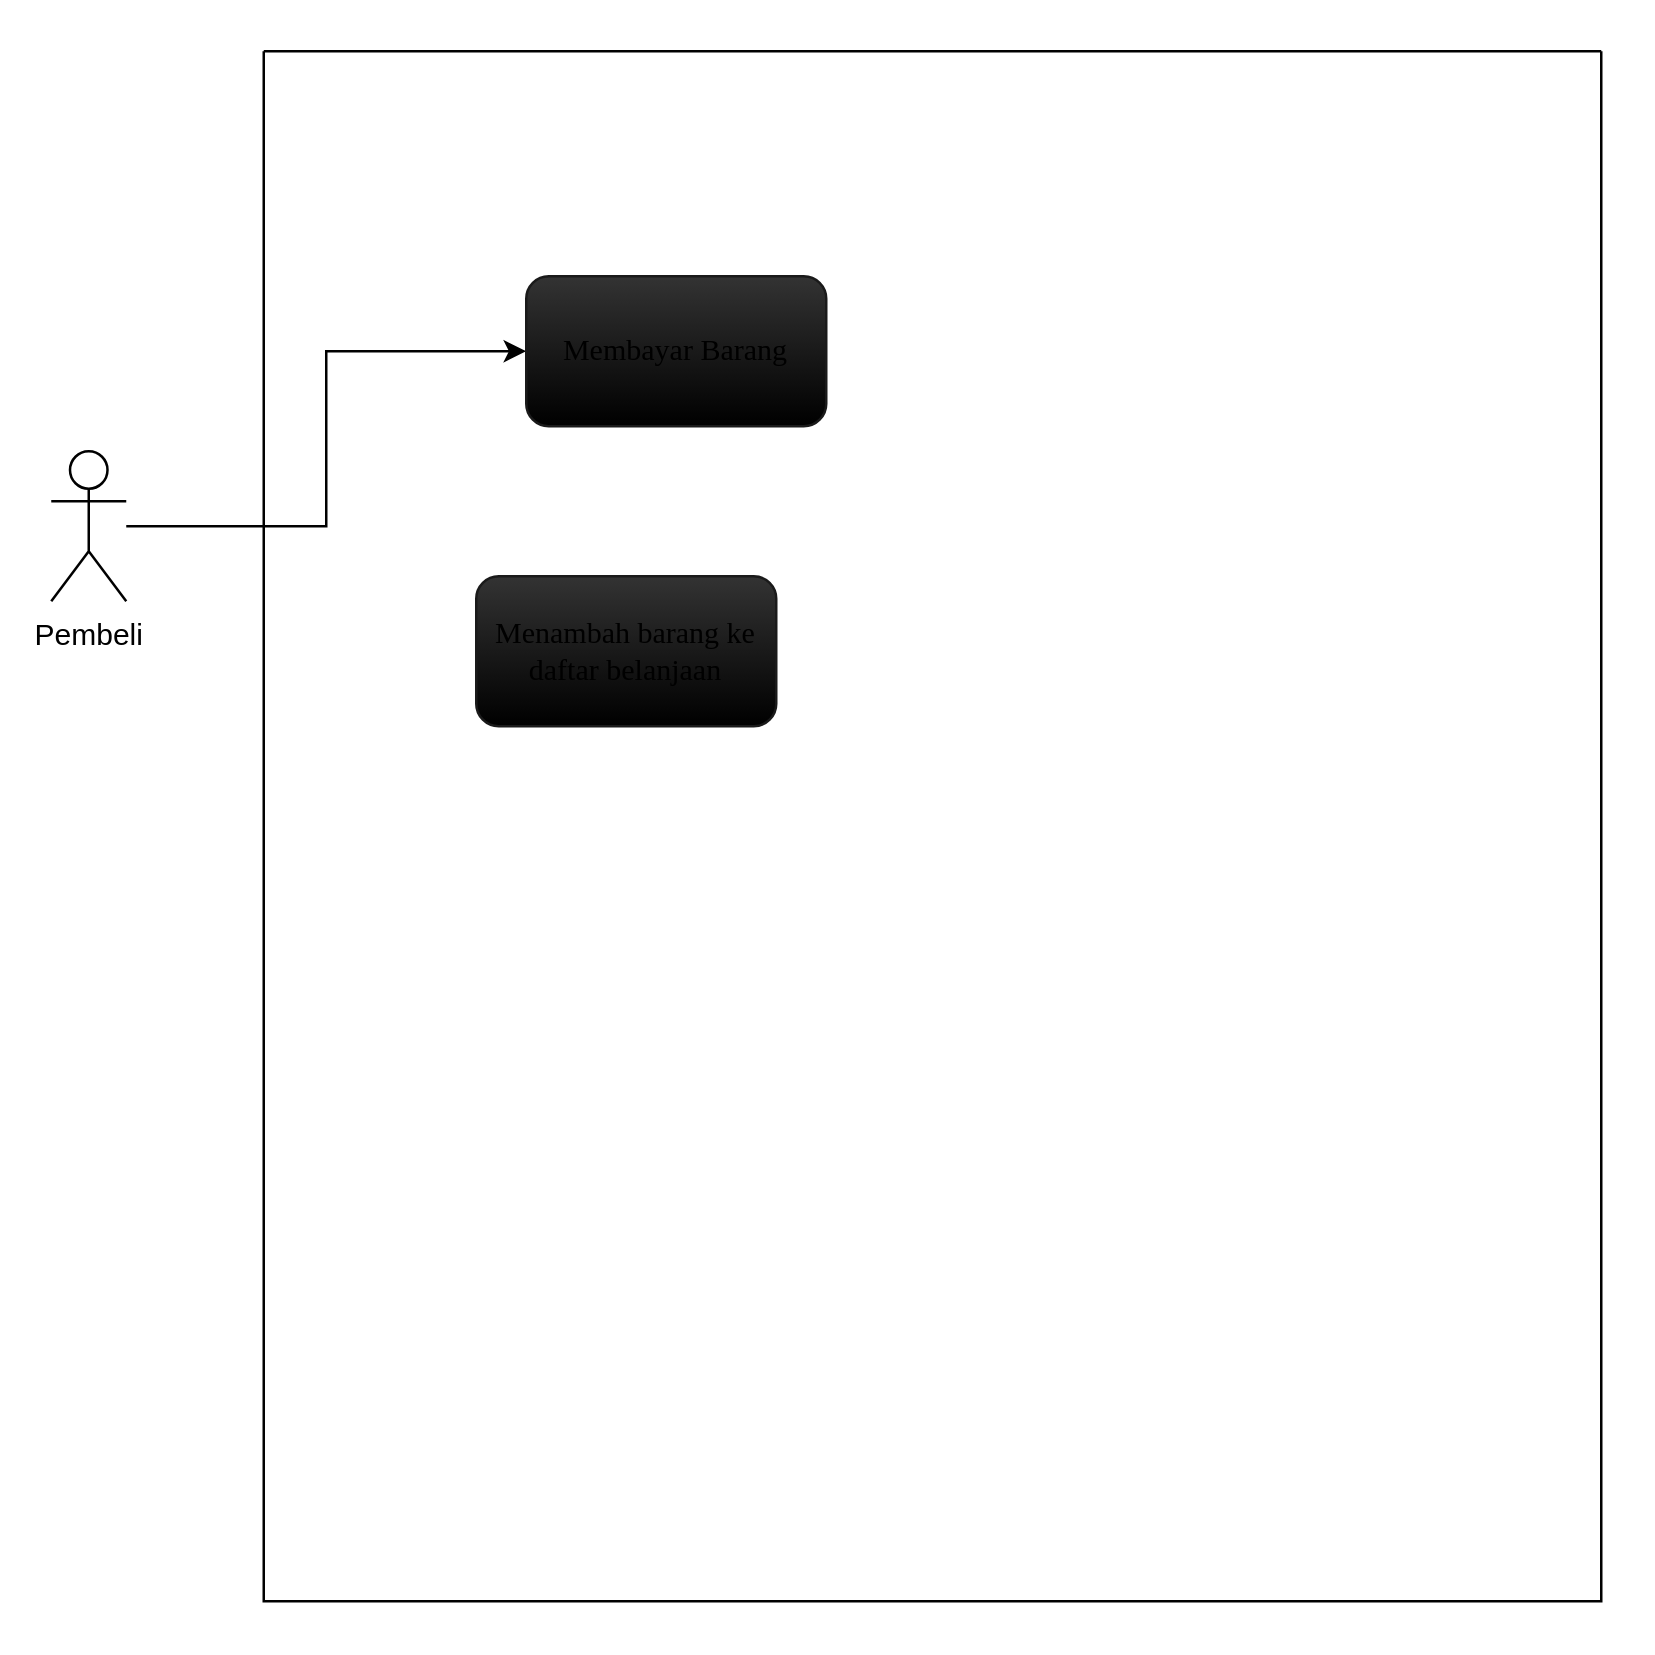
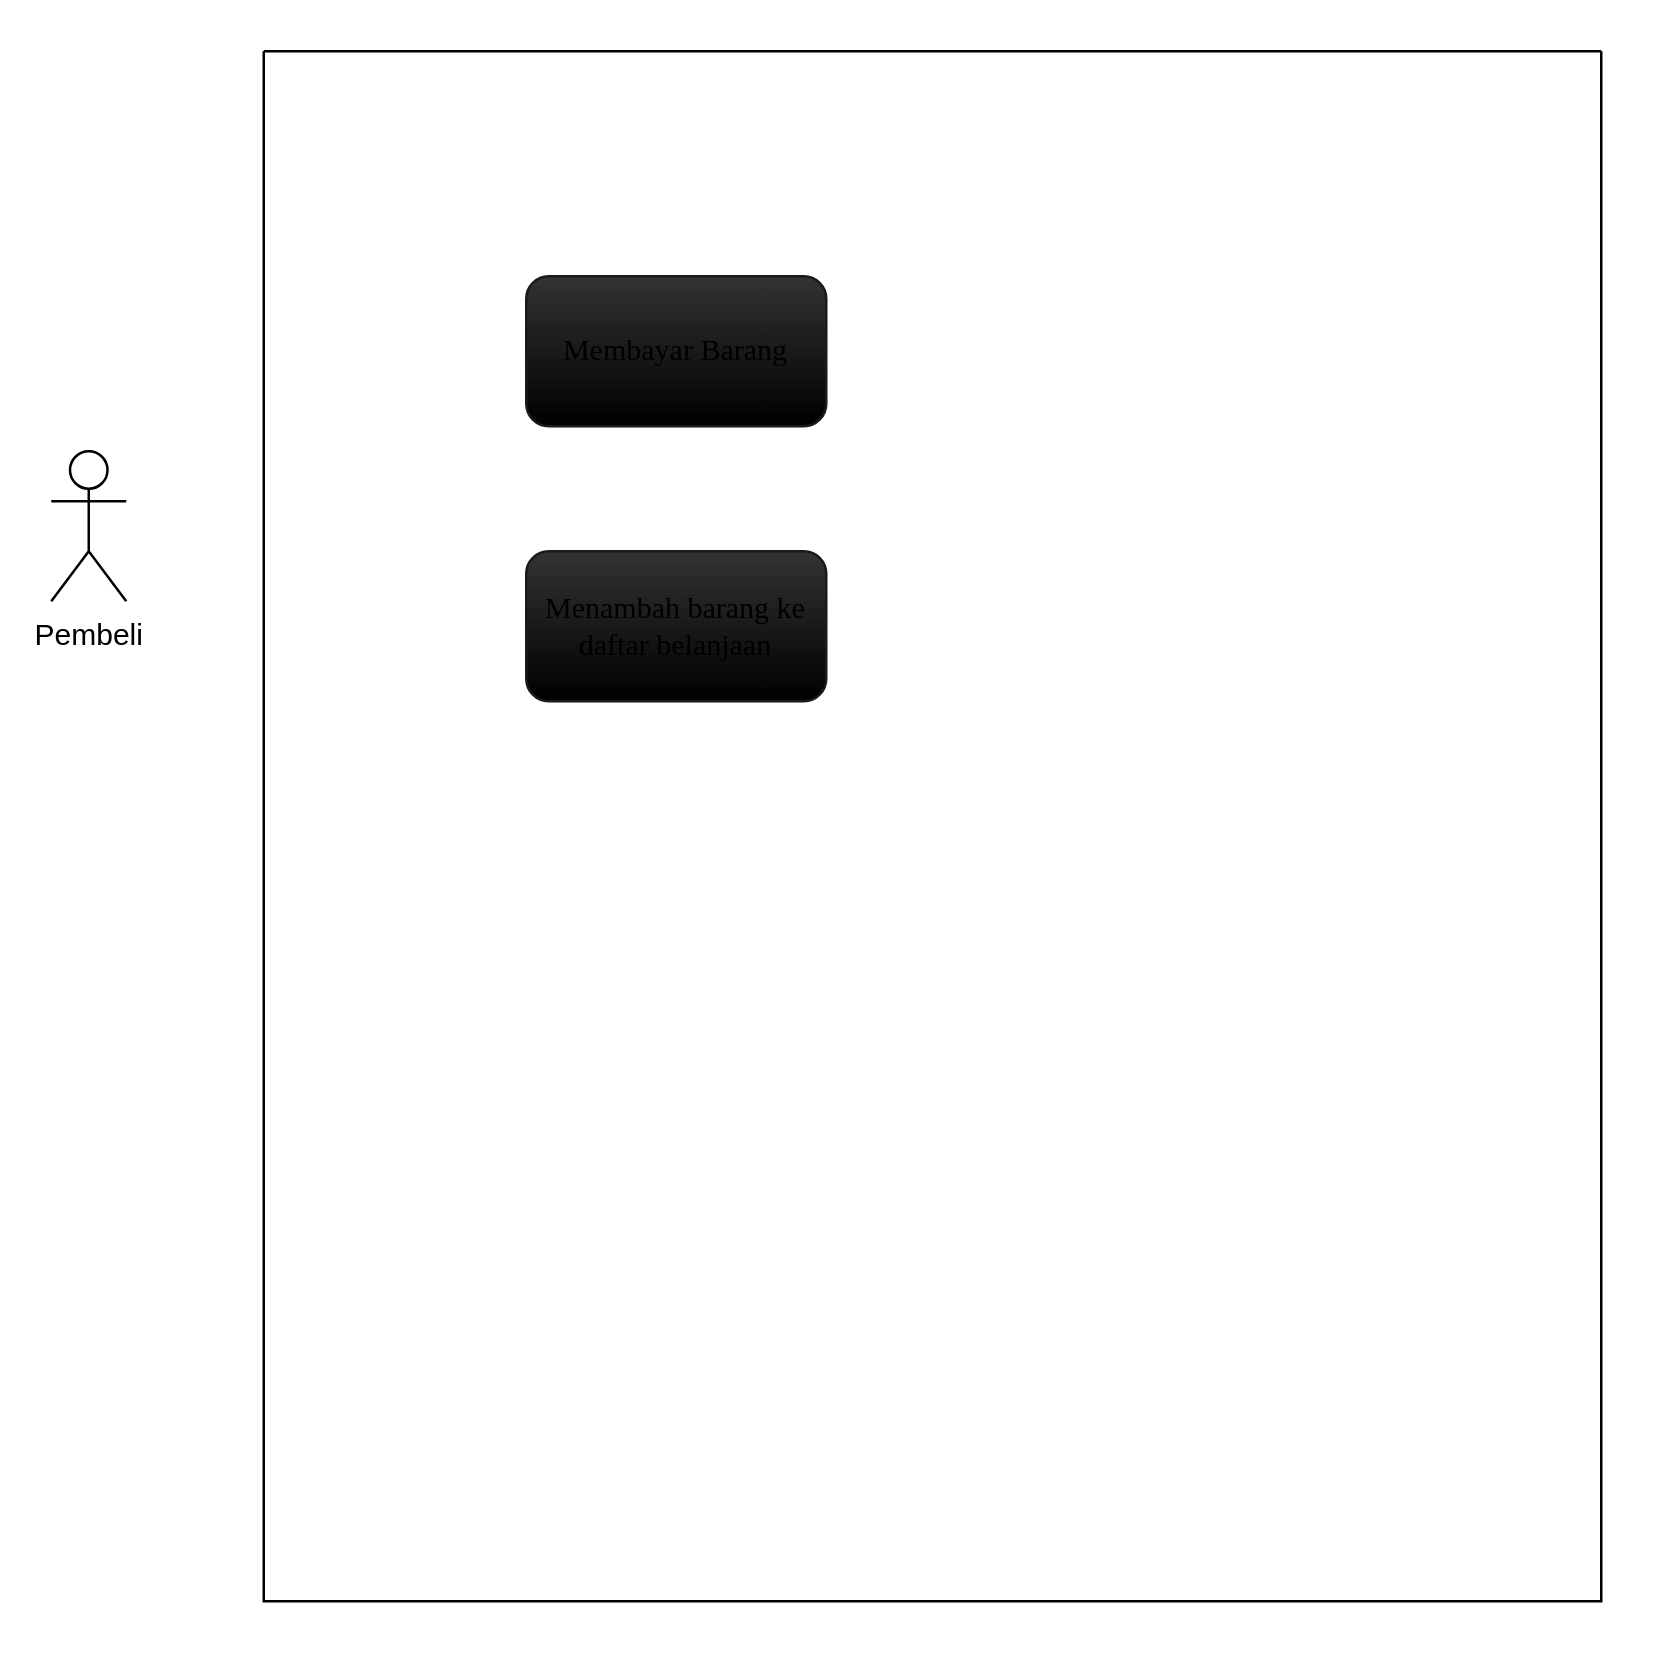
edge "Pembeli" -> "Membayar Barang": removed
node "Menambah barang ke daftar belanjaan": moved (626, 651) -> (676, 626)
